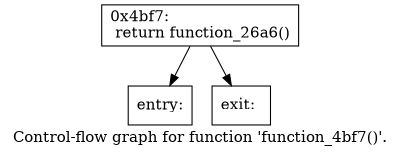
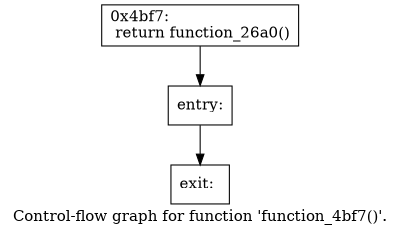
node "0x4bf7:": text "return function_26a6()" -> "return function_26a0()"
edge "0x4bf7:" -> "exit:": now "entry:" -> "exit:"
